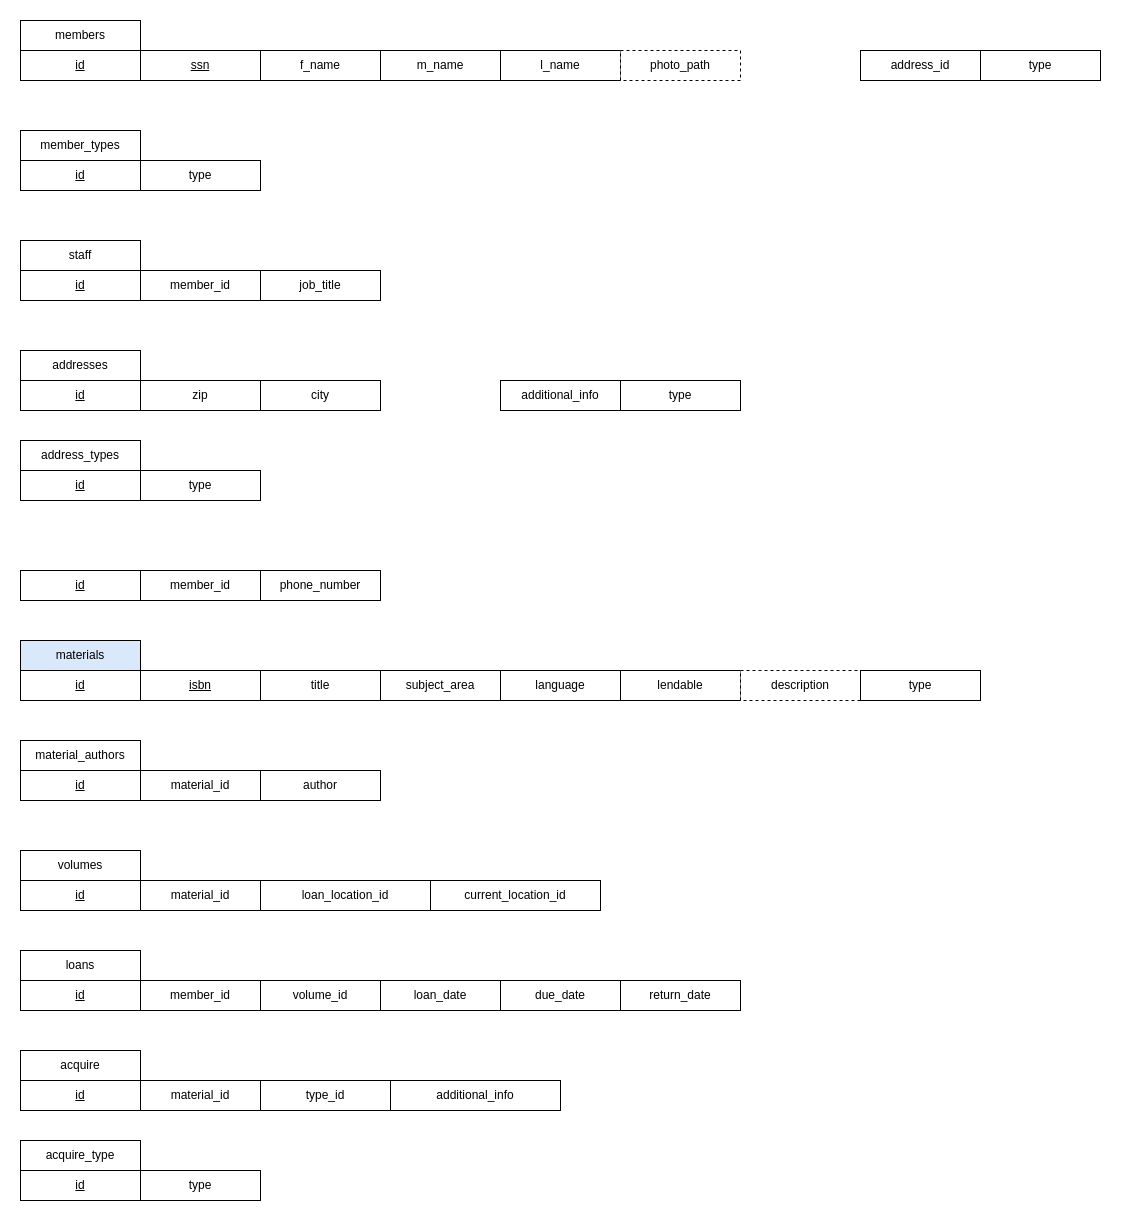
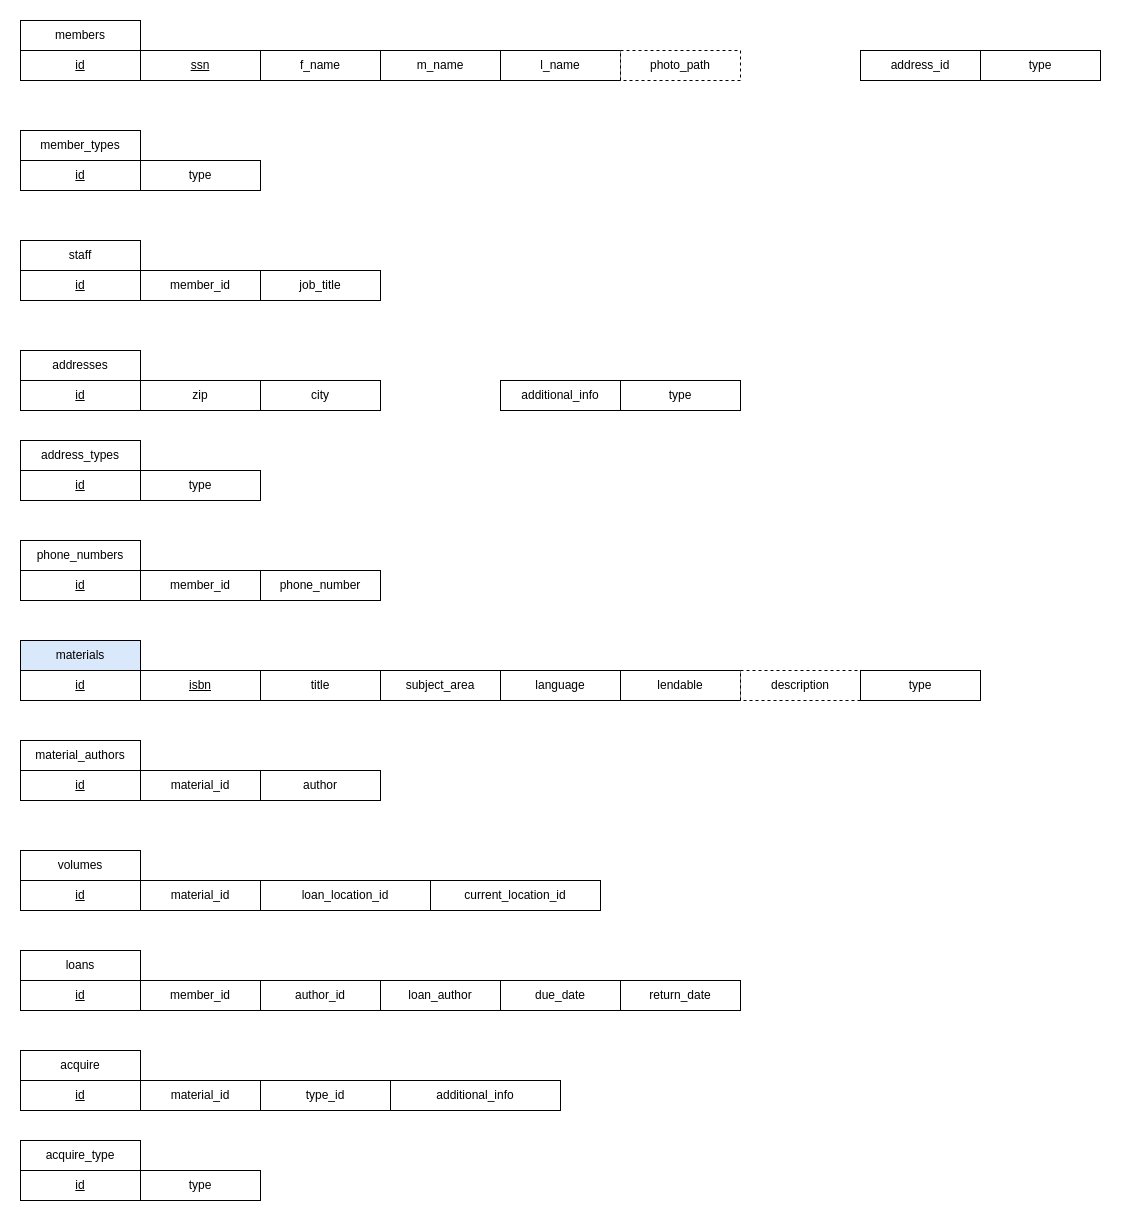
node "phone_numbers": added
node "volume_id": label "volume_id" -> "author_id"
node "loan_date": label "loan_date" -> "loan_author"
